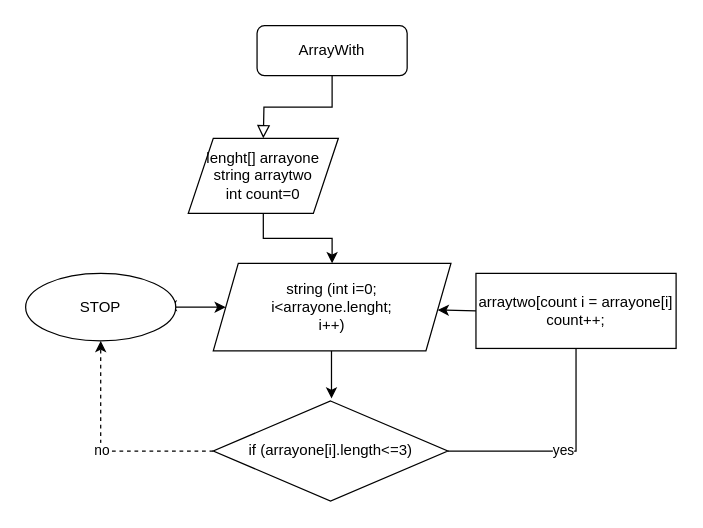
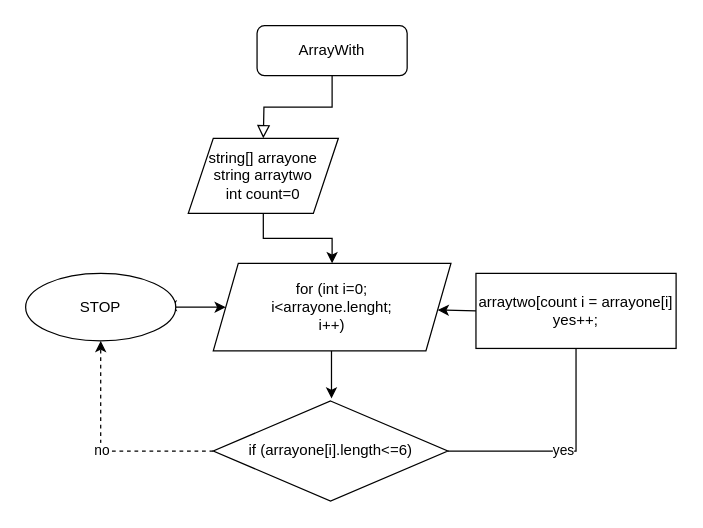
node "lenght[] arrayone string arraytwo int count=0": label "lenght[] arrayone string arraytwo int count=0" -> "string[] arrayone string arraytwo int count=0"
node "string (int i=0; i<arrayone.lenght; i++)": label "string (int i=0; i<arrayone.lenght; i++)" -> "for (int i=0; i<arrayone.lenght; i++)"
node "arraytwo[count i = arrayone[i] count++;": label "arraytwo[count i = arrayone[i] count++;" -> "arraytwo[count i = arrayone[i] yes++;"
node "if (arrayone[i].length<=3)": label "if (arrayone[i].length<=3)" -> "if (arrayone[i].length<=6)"
